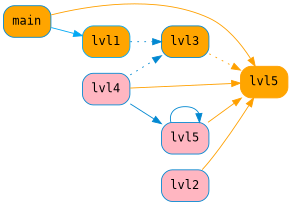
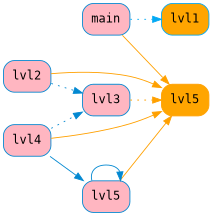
node "main": fillcolor orange -> lightpink
edge "main" -> "lvl1": style solid -> dotted
edge "lvl1" -> "lvl3": now "lvl2" -> "lvl3"
node "lvl3": fillcolor orange -> lightpink
